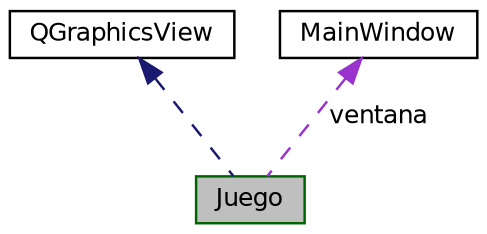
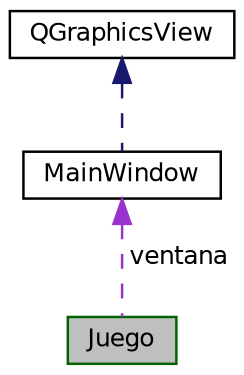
edge "Juego" -> "QGraphicsView": now "MainWindow" -> "QGraphicsView"
